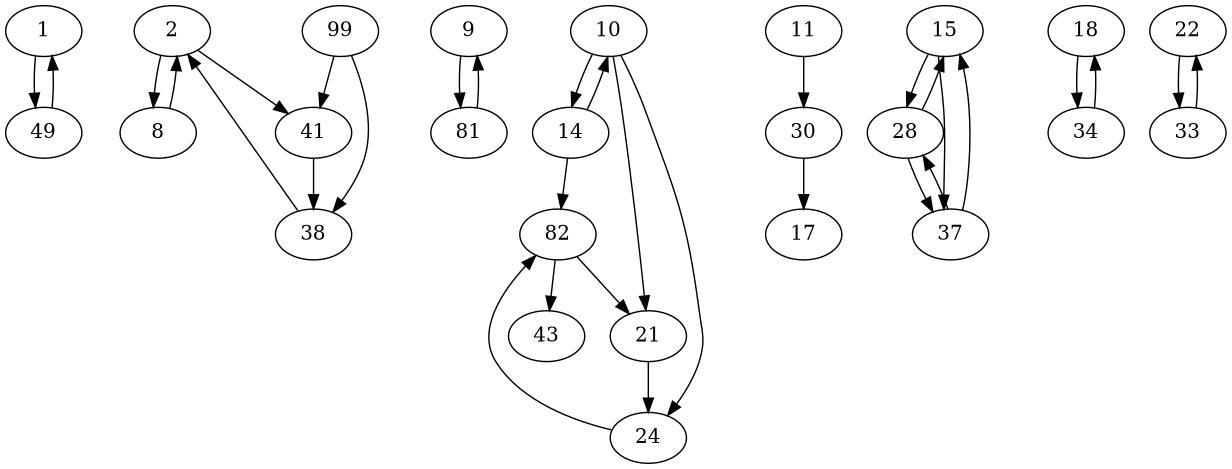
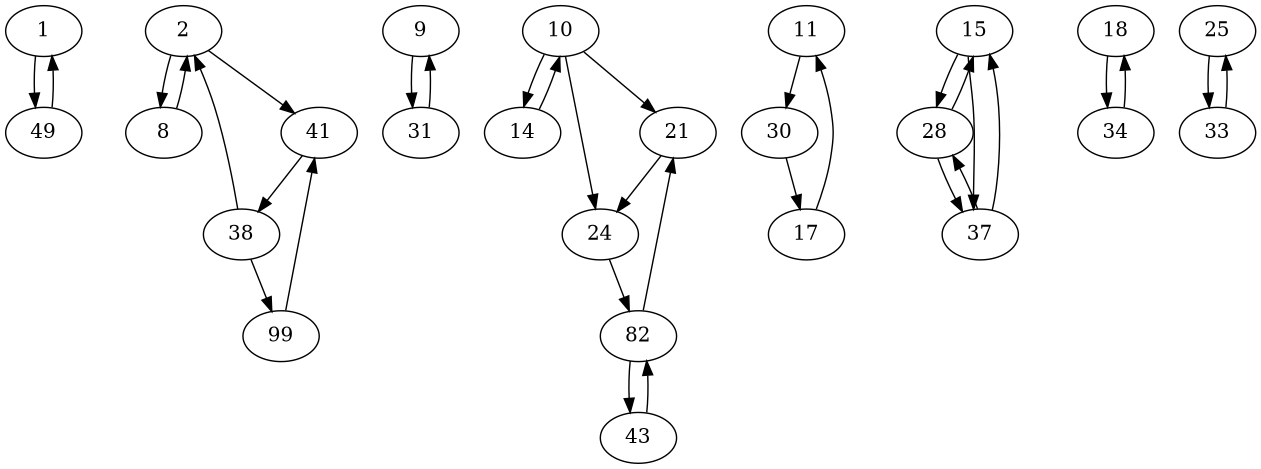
node "22": label "22" -> "25"
edge "99" -> "38": reversed
node "81": label "81" -> "31"
edge "17" -> "11": added
edge "14" -> "82": now "43" -> "82"
